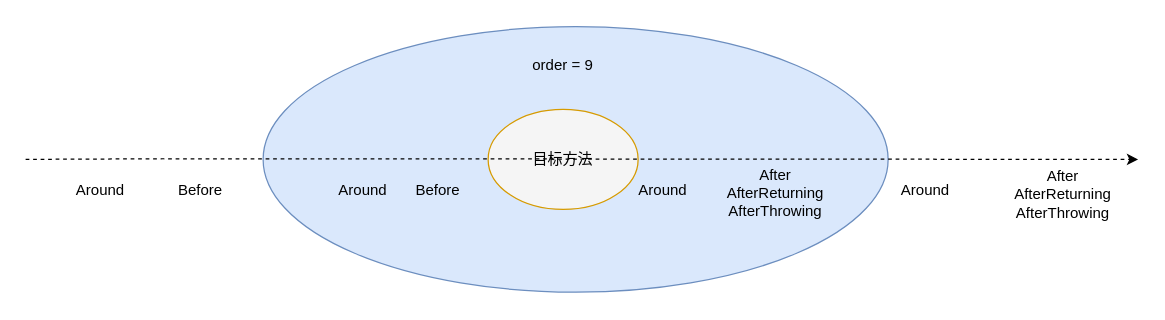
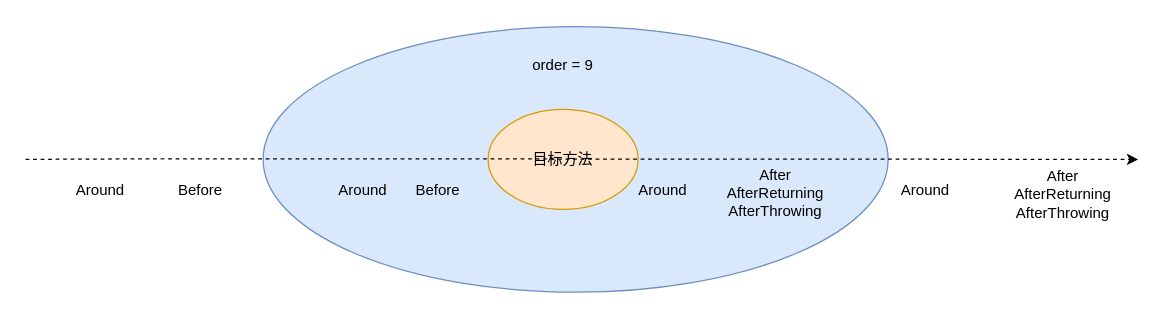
node "目标方法": fillcolor #f5f5f5 -> #ffe6cc
